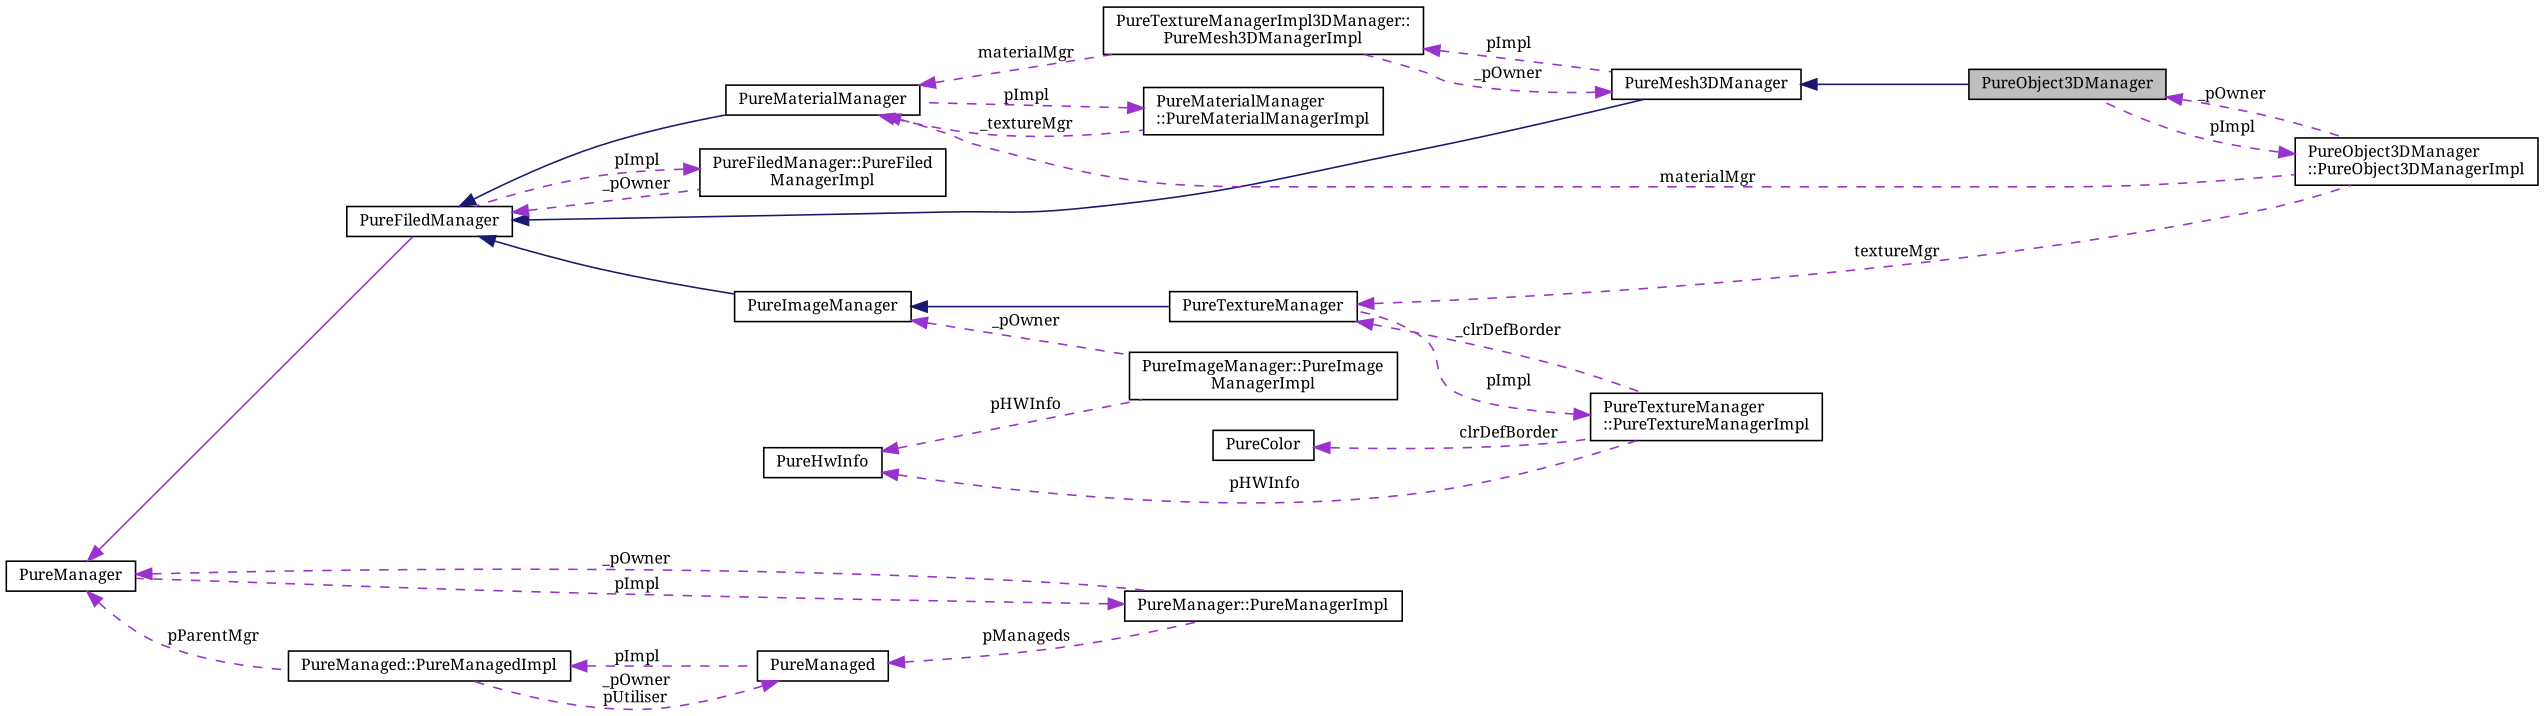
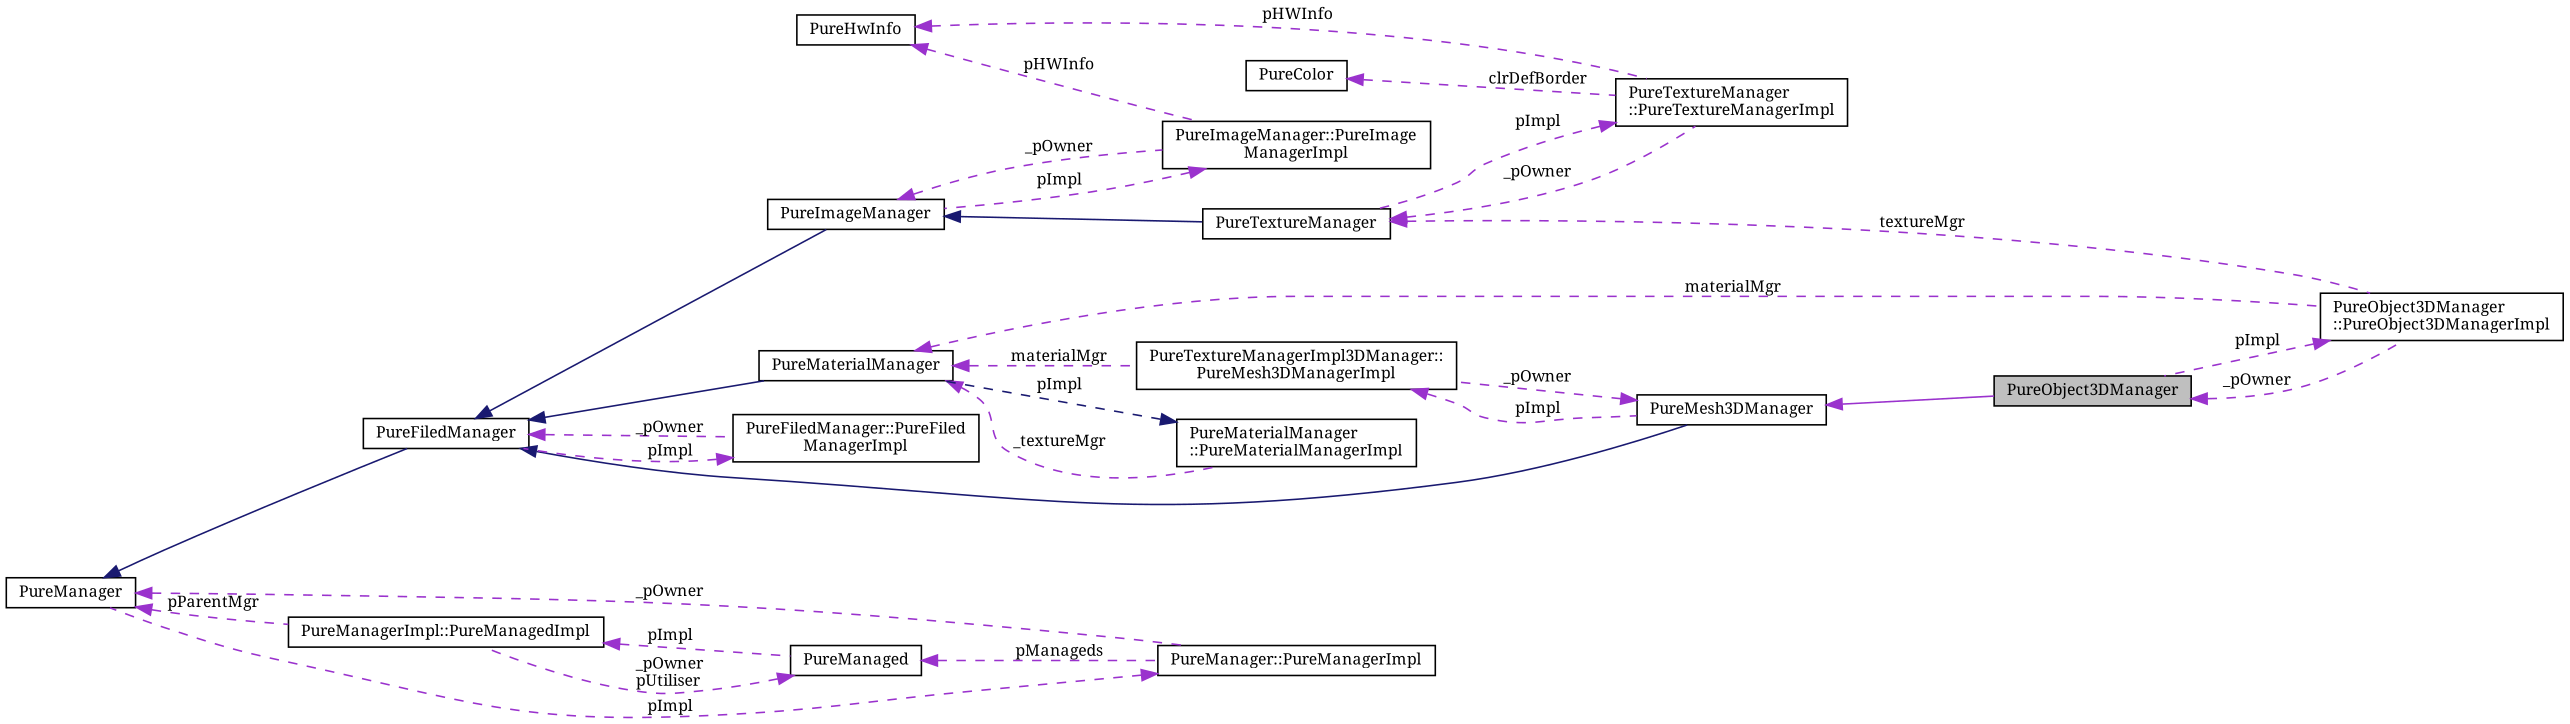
edge "PureObject3DManager" -> "PureMesh3DManager": color midnightblue -> darkorchid3
edge "PureMaterialManager" -> "PureMaterialManager ::PureMaterialManagerImpl": color darkorchid3 -> midnightblue
edge "PureImageManager" -> "PureImageManager::PureImage ManagerImpl": added, label "pImpl"
edge "PureTextureManager ::PureTextureManagerImpl" -> "PureTextureManager": label " _clrDefBorder" -> " _pOwner"
edge "PureFiledManager" -> "PureManager": color darkorchid3 -> midnightblue
node "PureManaged::PureManagedImpl": label "PureManaged::PureManagedImpl" -> "PureManagerImpl::PureManagedImpl"
